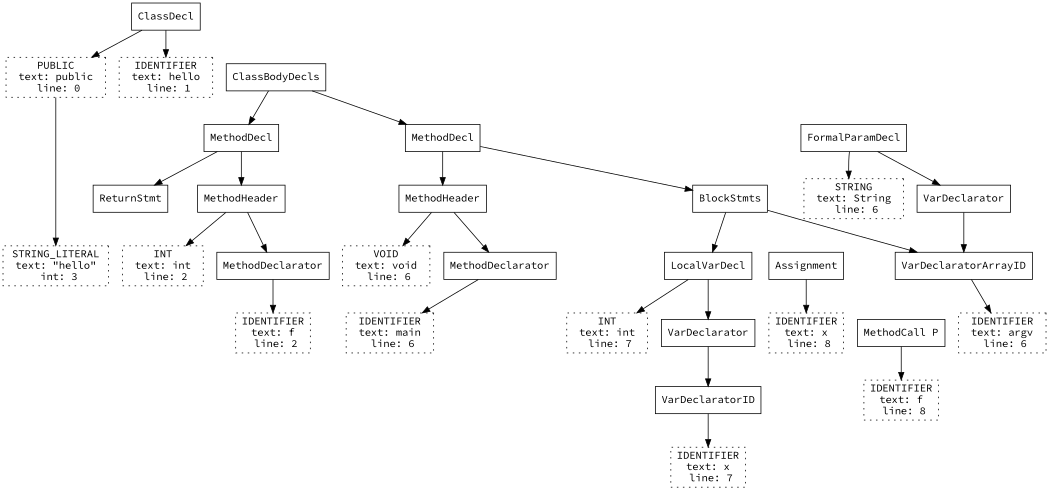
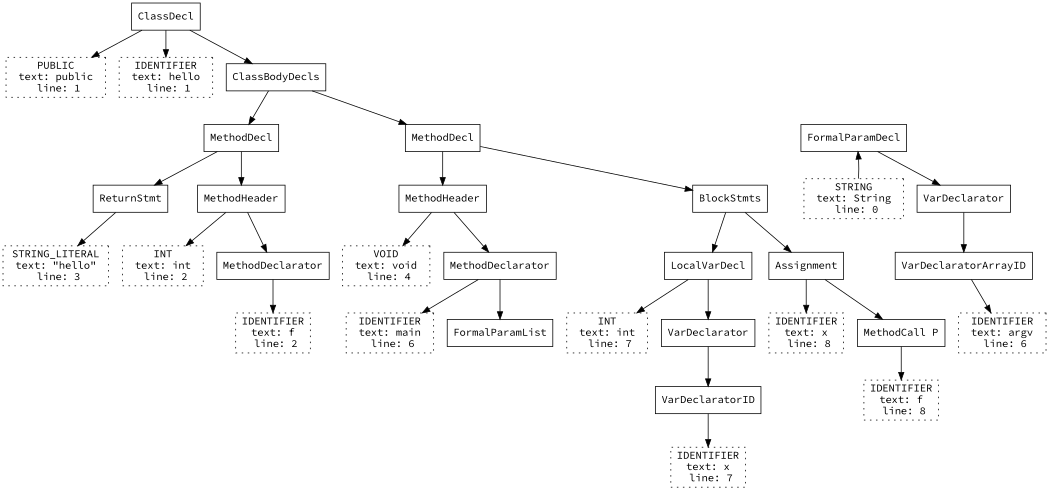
edge "ClassDecl" -> "ClassBodyDecls": added
node "PUBLIC": text "line: 0" -> "line: 1"
edge "FormalParamDecl" -> "STRING": reversed
edge "PUBLIC" -> "STRING_LITERAL": now "ReturnStmt" -> "STRING_LITERAL"
node "STRING": text "line: 6" -> "line: 0"
edge "BlockStmts" -> "VarDeclaratorArrayID": now "BlockStmts" -> "Assignment"
node "STRING_LITERAL": text "int: 3" -> "line: 3"
node "VOID": text "line: 6" -> "line: 4"
edge "Assignment" -> "MethodCall P": added
node "FormalParamList": added
